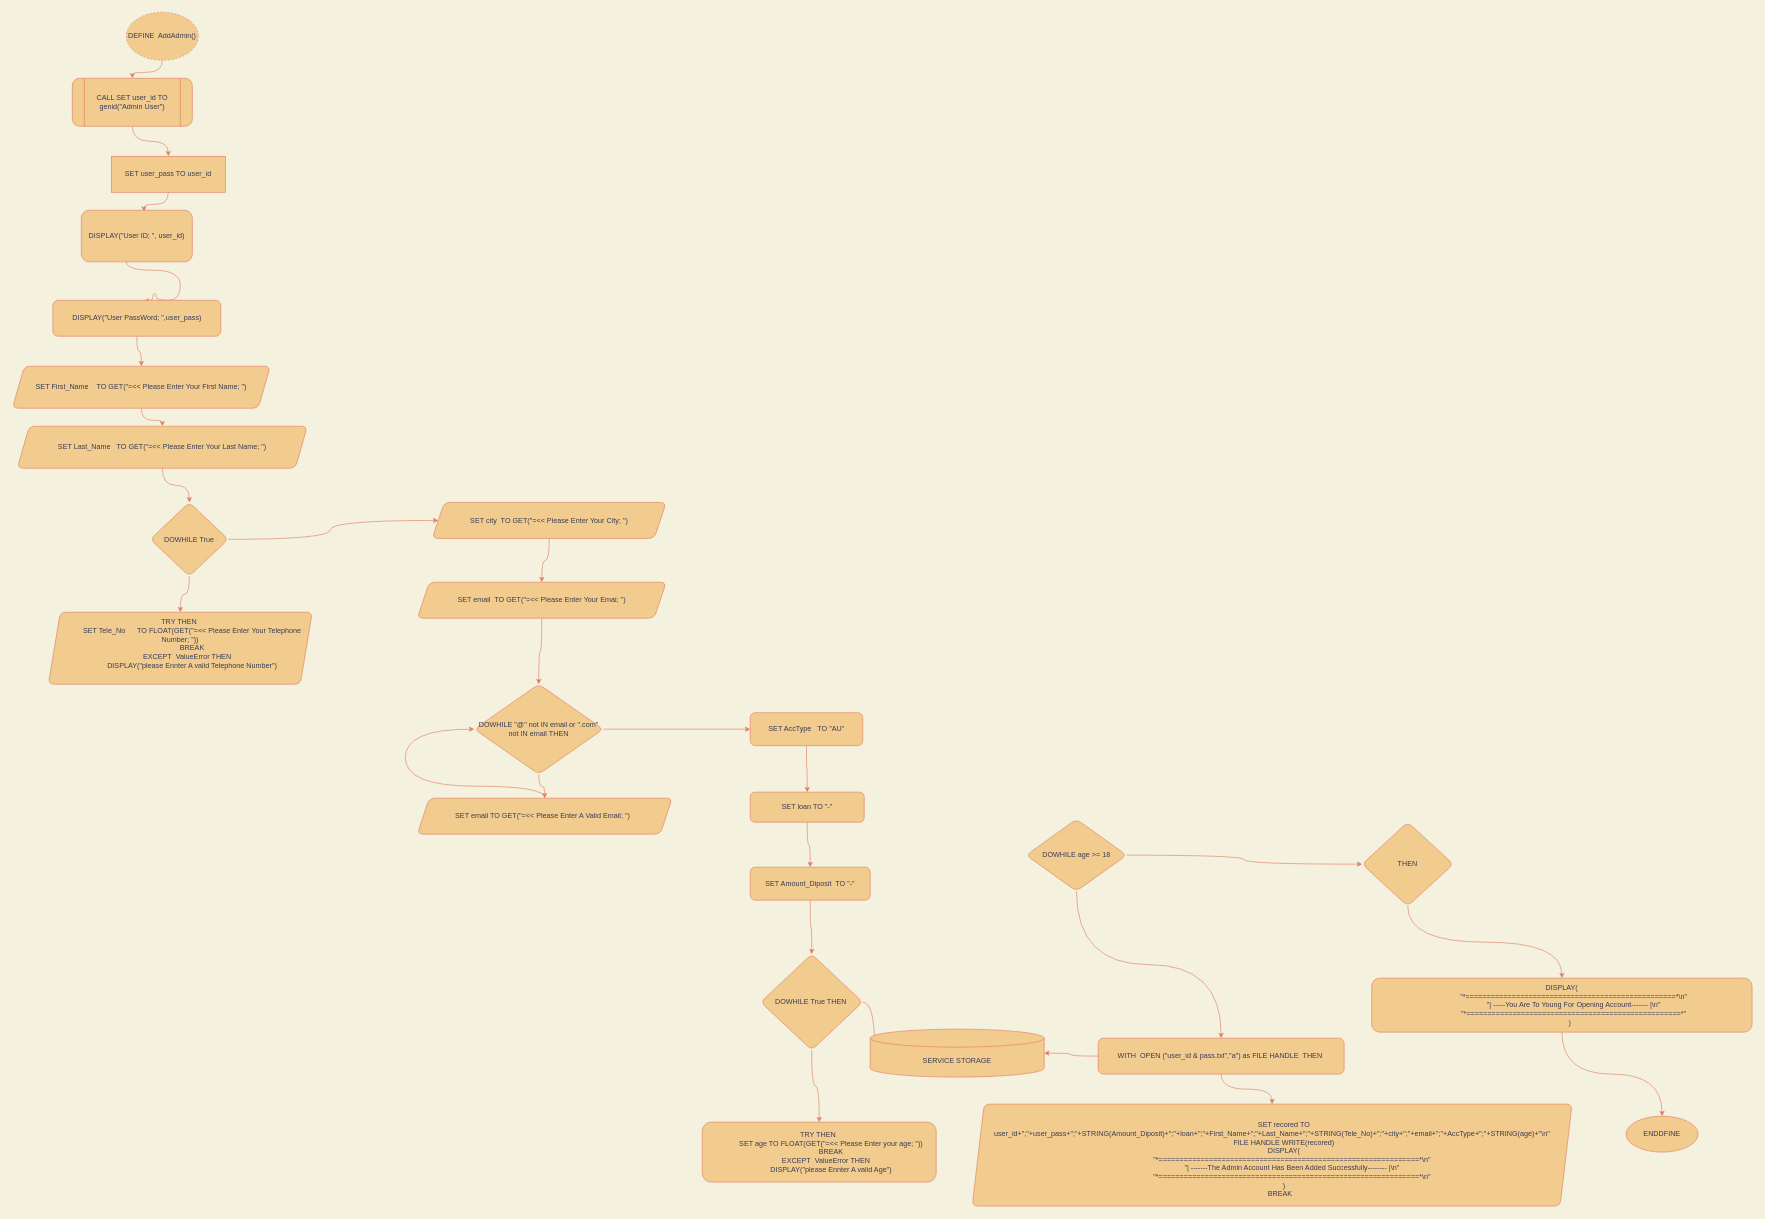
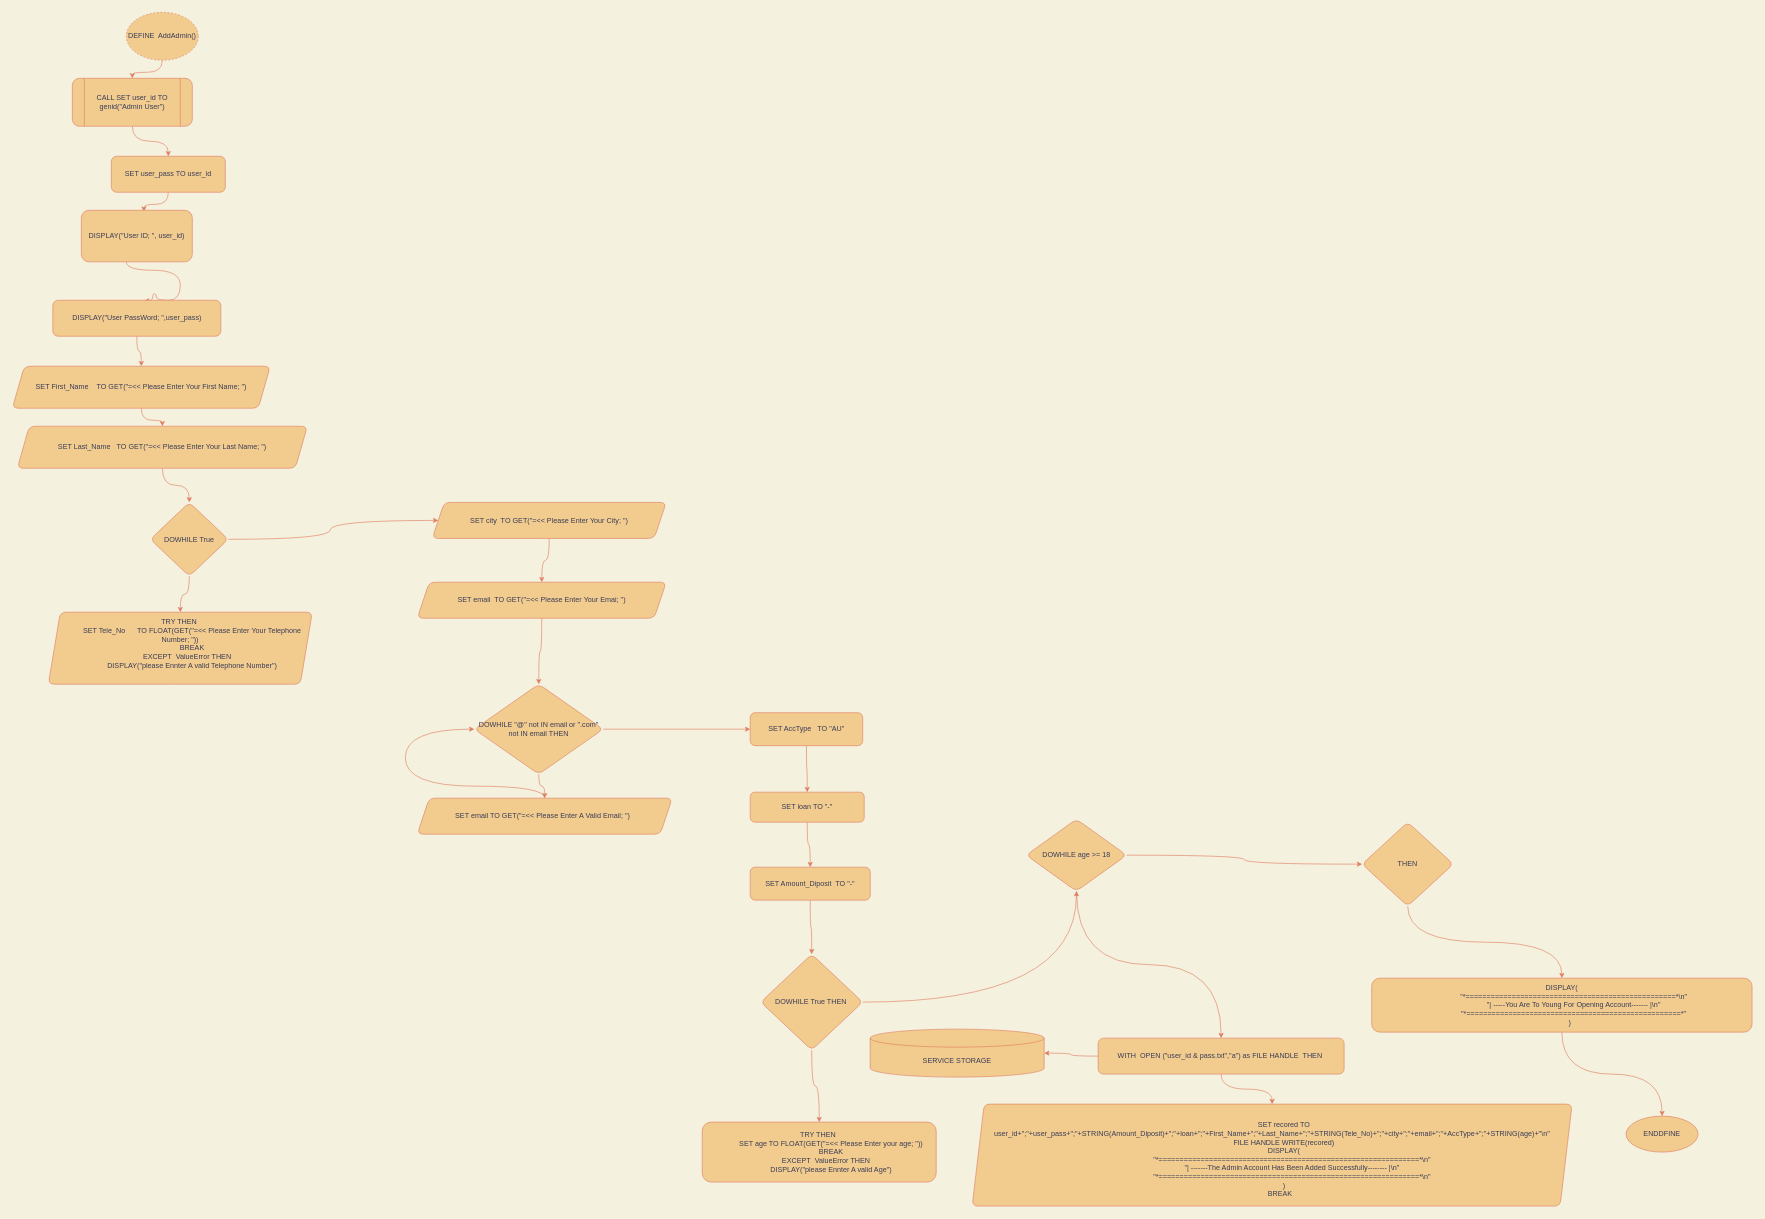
node "SET user_pass TO user_id": shape rectangle -> rounded rectangle
edge "DOWHILE True THEN" -> "SERVICE STORAGE": now "DOWHILE True THEN" -> "DOWHILE age >= 18"
